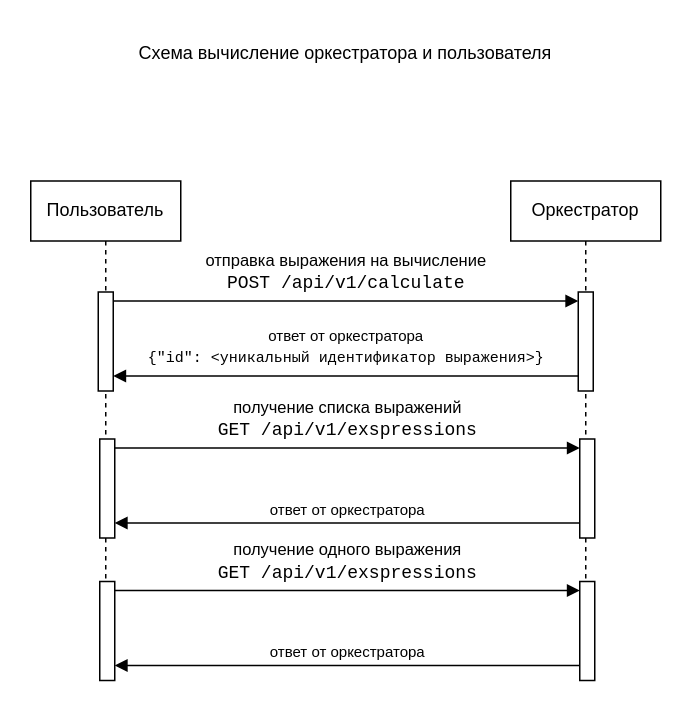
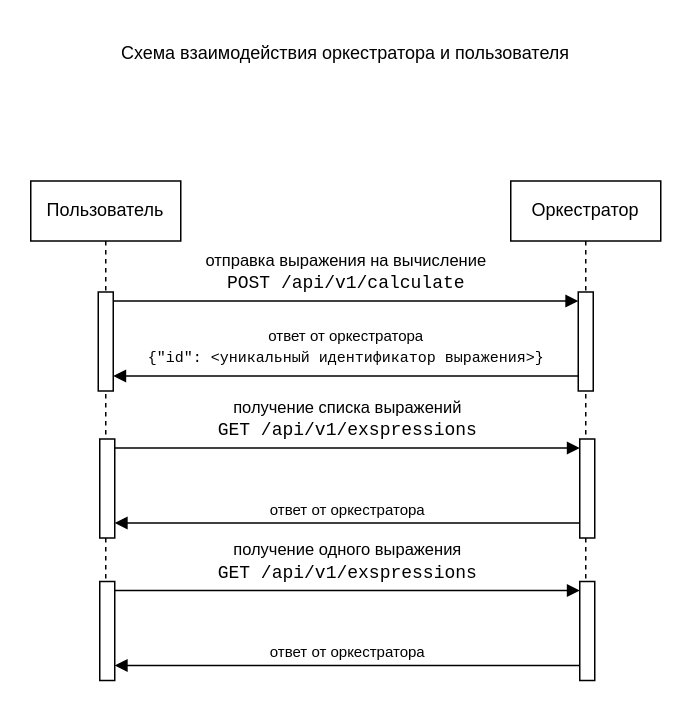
node "Схема вычисление оркестратора и пользователя": label "Схема вычисление оркестратора и пользователя" -> "Схема взаимодействия оркестратора и пользователя"
